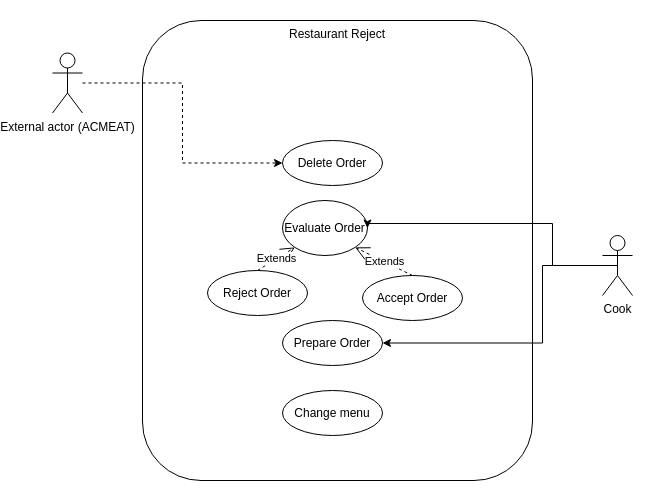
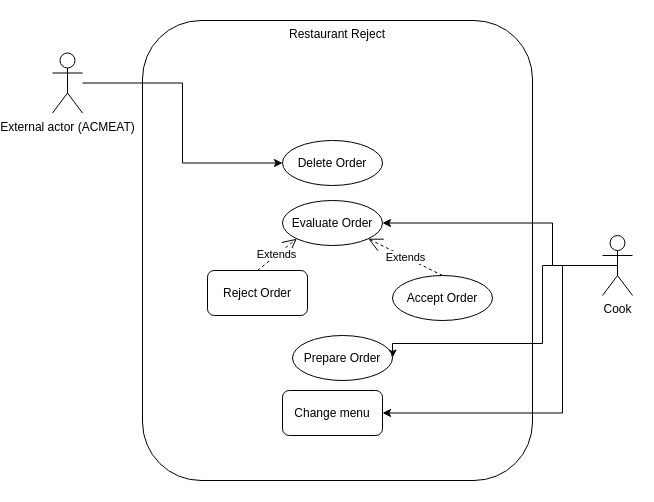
edge "External actor (ACMEAT)" -> "Delete Order": style dashed -> solid
node "Evaluate Order": size 85x55 -> 100x45
node "Reject Order": shape ellipse -> rounded rectangle
node "Accept Order": moved (413, 298) -> (443, 298)
node "Prepare Order": moved (333, 343) -> (343, 358)
node "Change menu": shape ellipse -> rounded rectangle
edge "Cook" -> "Change menu": added
